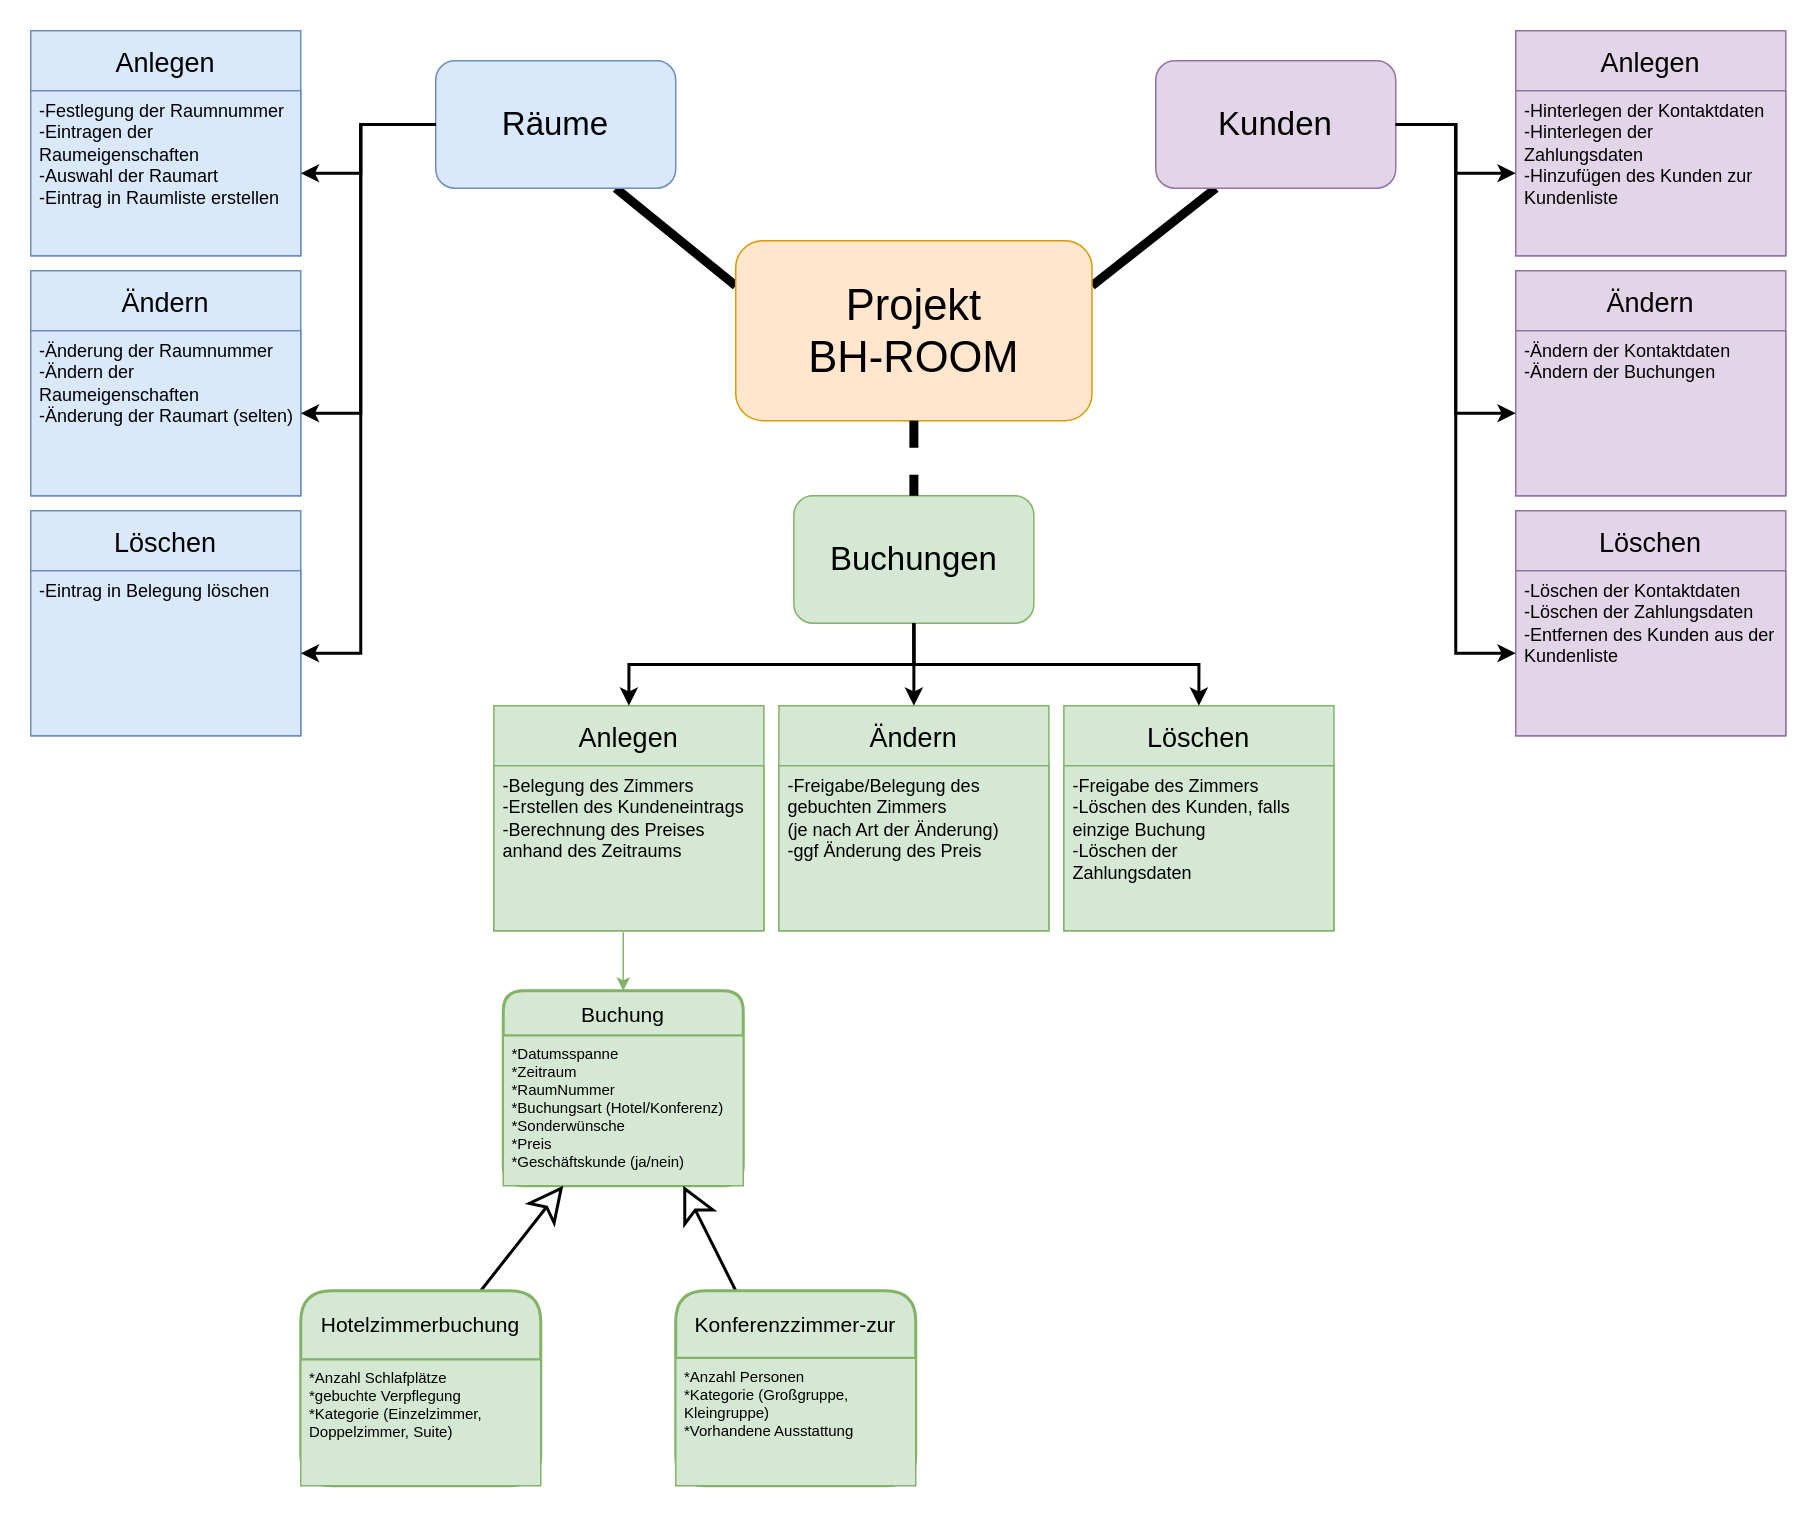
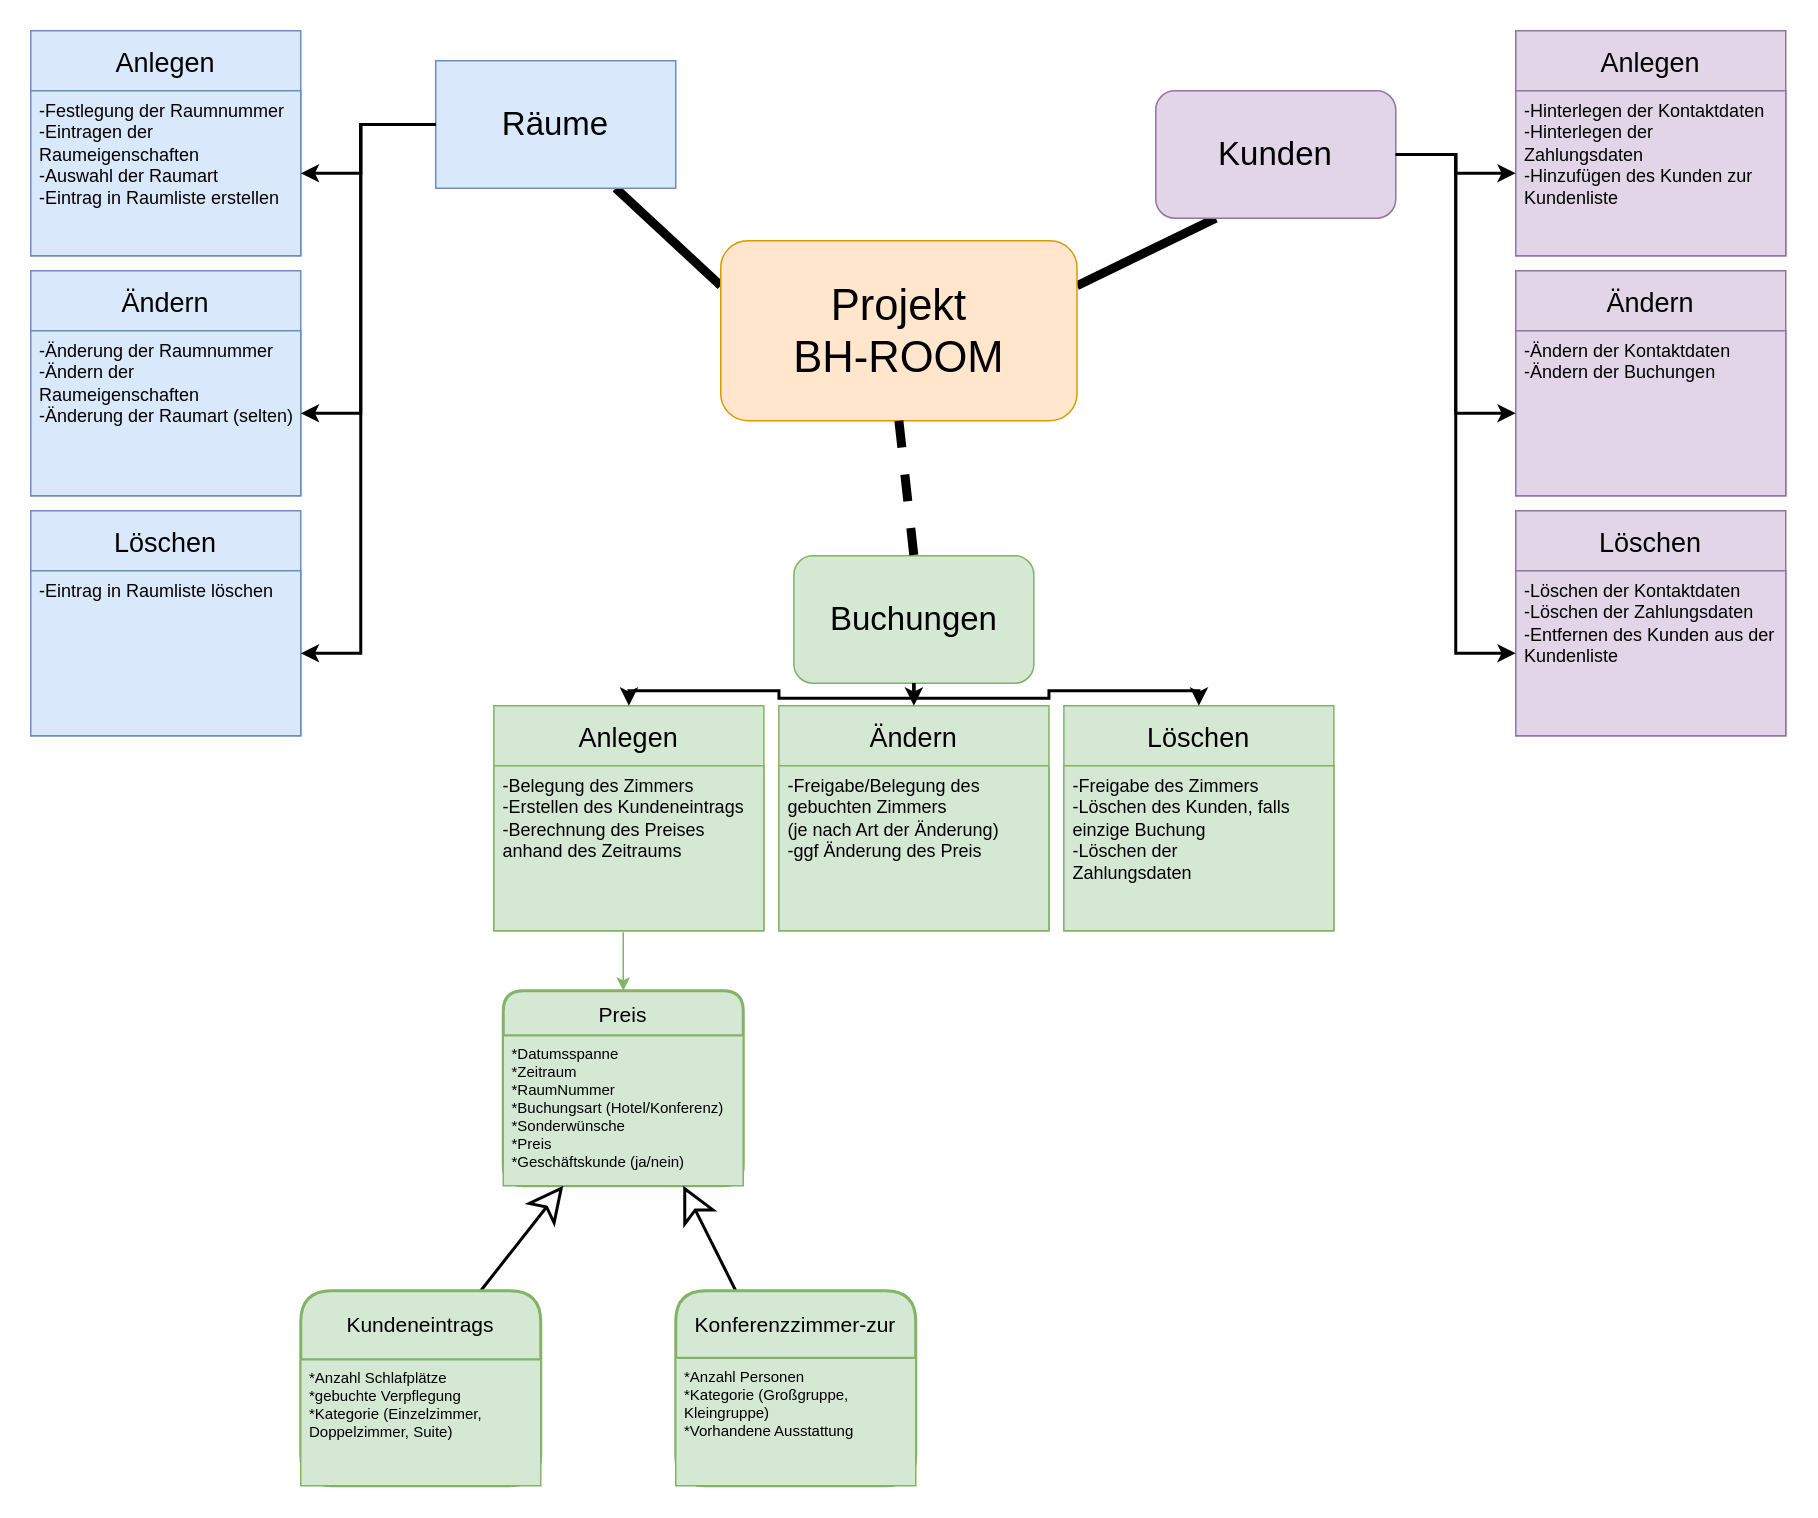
node "Räume": shape rounded rectangle -> rectangle
node "Kunden": moved (1276, 125) -> (1276, 155)
node "Projekt BH-ROOM": moved (914, 331) -> (899, 331)
node "Buchungen": moved (914, 560) -> (914, 620)
node "-Eintrag in Belegung löschen": label "-Eintrag in Belegung löschen" -> "-Eintrag in Raumliste löschen"
node "Buchung": label "Buchung" -> "Preis"
node "Hotelzimmerbuchung": label "Hotelzimmerbuchung" -> "Kundeneintrags"
